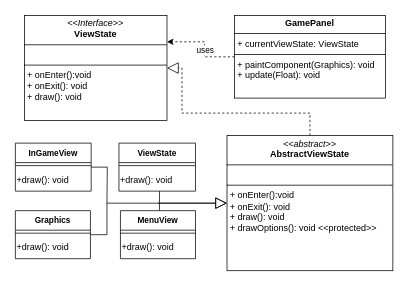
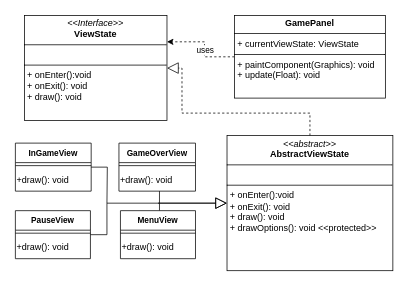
node "ViewState": label "ViewState" -> "GameOverView"
node "Graphics": label "Graphics" -> "PauseView"
